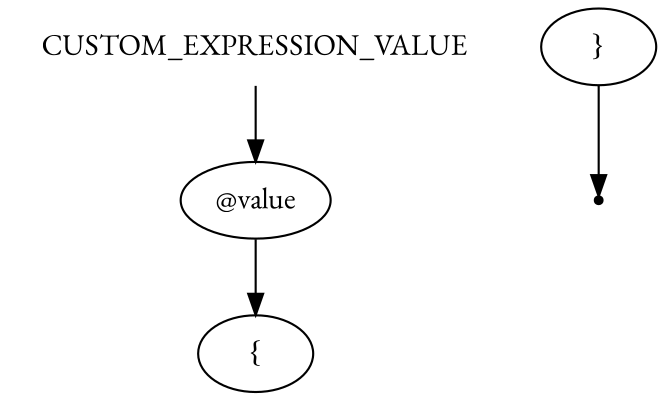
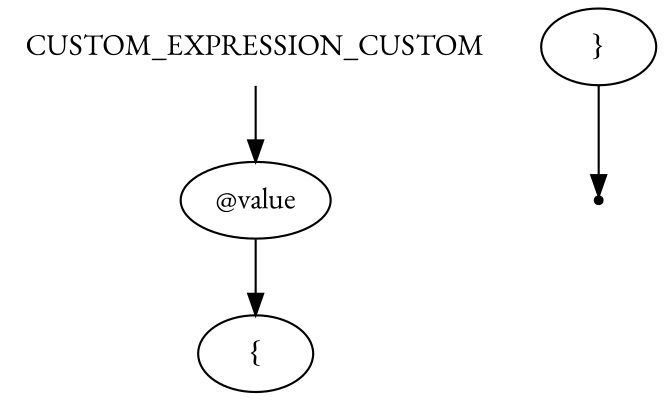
node "CUSTOM_EXPRESSION_VALUE": label "CUSTOM_EXPRESSION_VALUE" -> "CUSTOM_EXPRESSION_CUSTOM"
